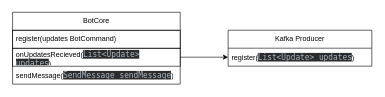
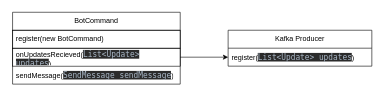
node "BotCore": label "BotCore" -> "BotCommand"
node "register(updates BotCommand)": label "register(updates BotCommand)" -> "register(new BotCommand)"
